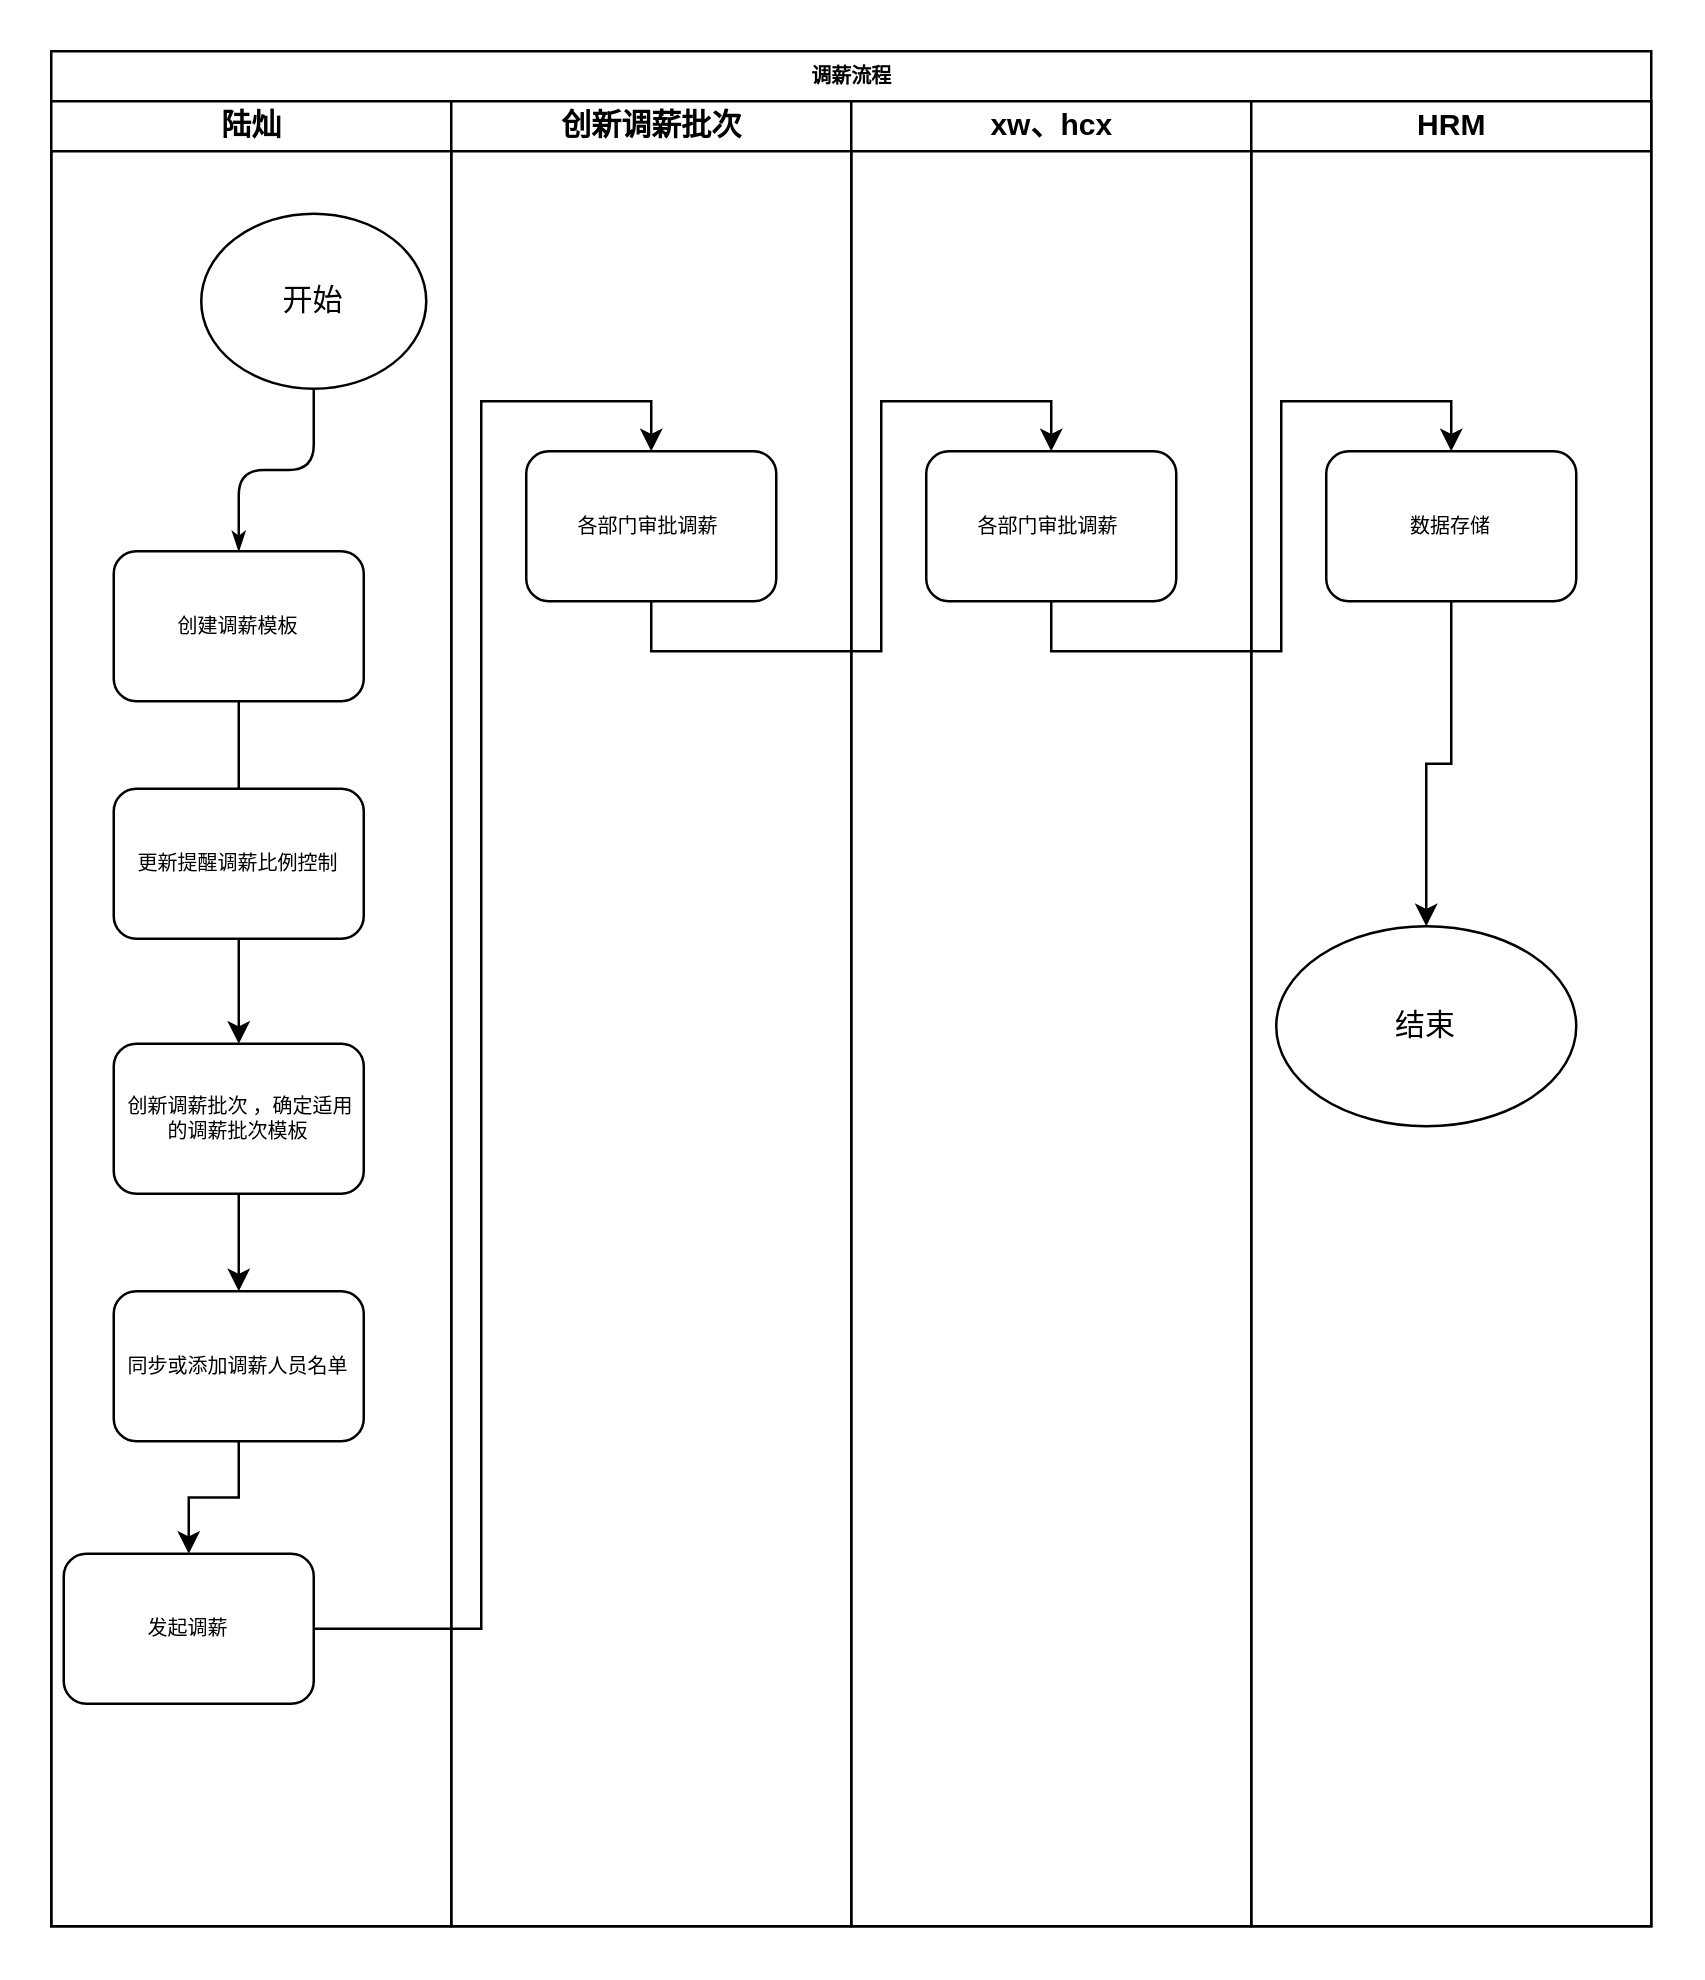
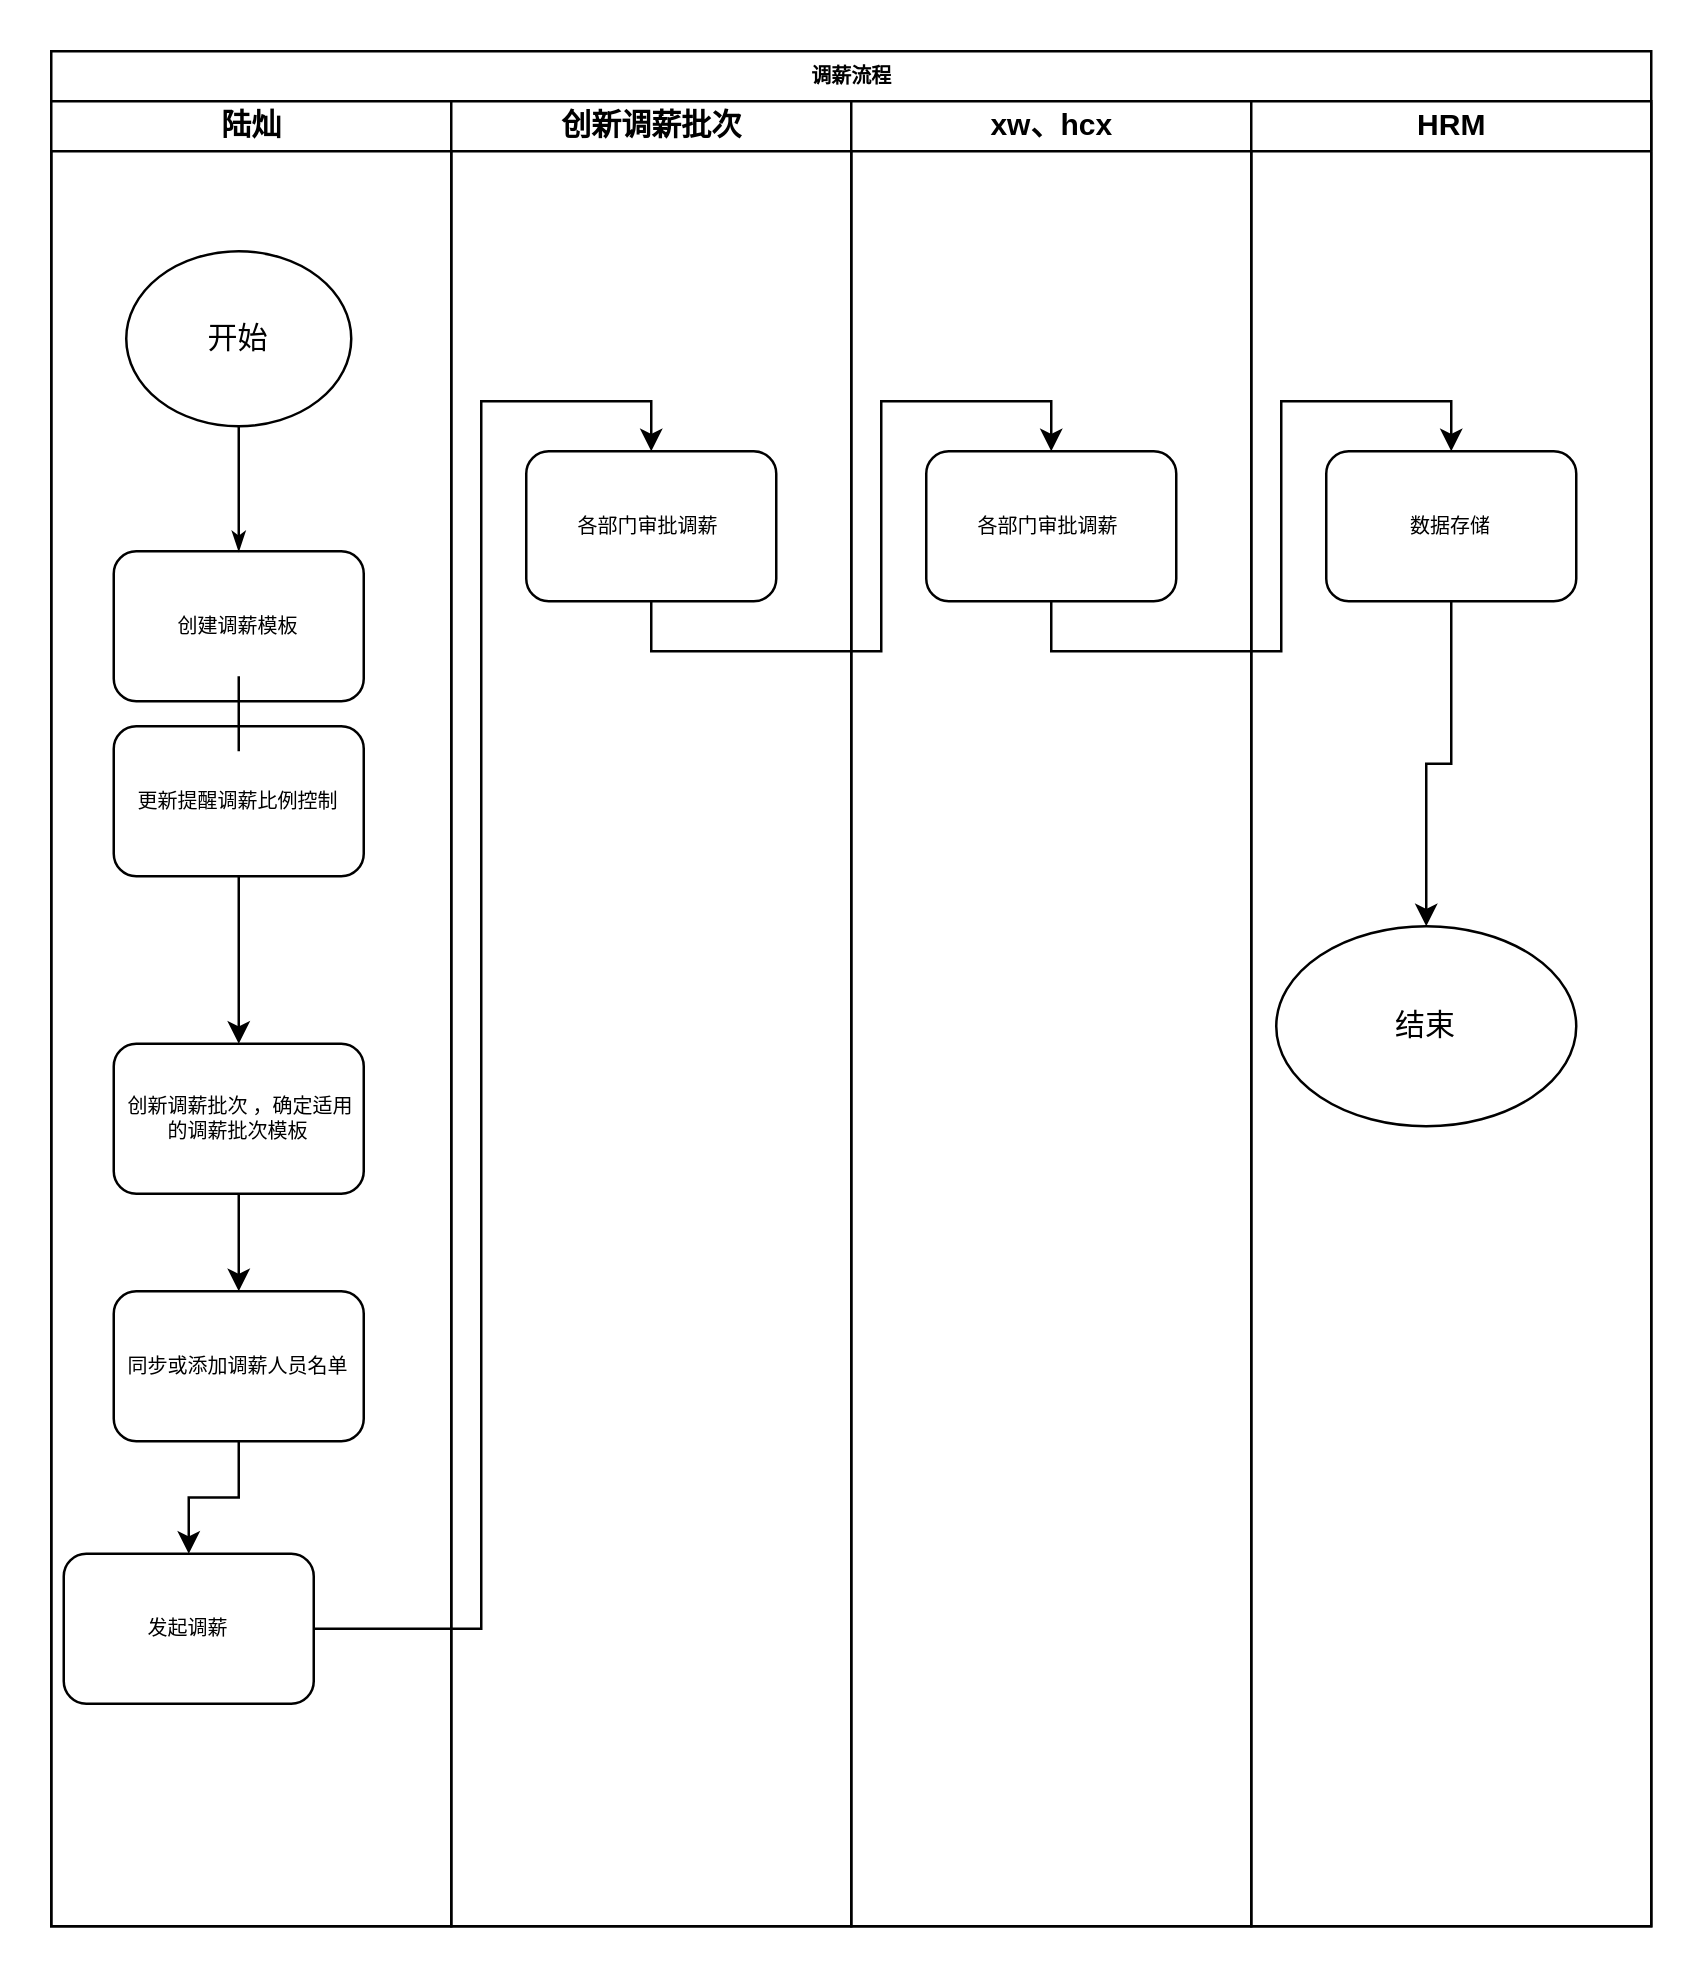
node "开始": moved (314, 301) -> (239, 339)
node "更新提醒调薪比例控制": moved (239, 864) -> (239, 801)
